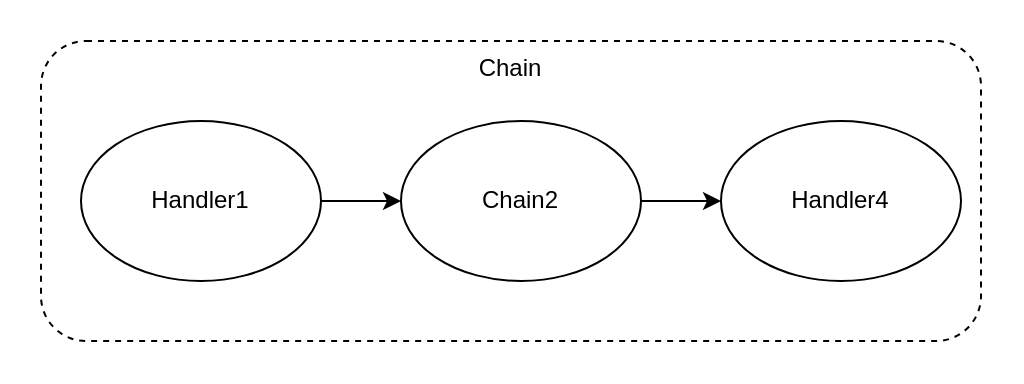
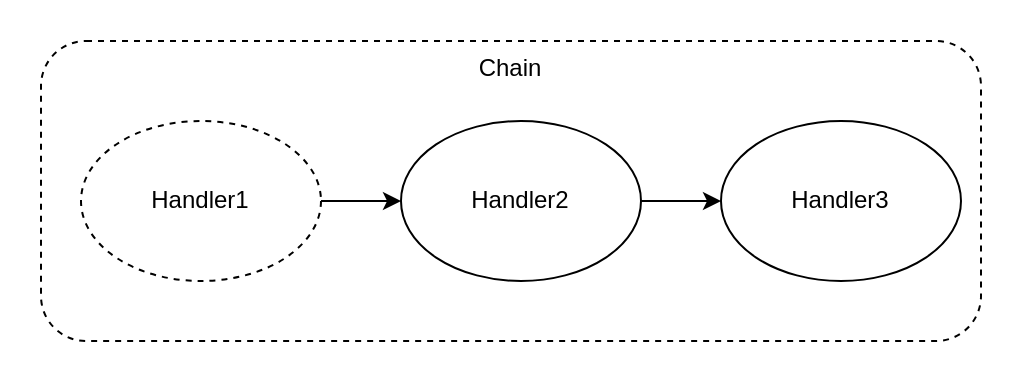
node "Handler1": style solid -> dashed
node "Chain2": label "Chain2" -> "Handler2"
node "Handler4": label "Handler4" -> "Handler3"
